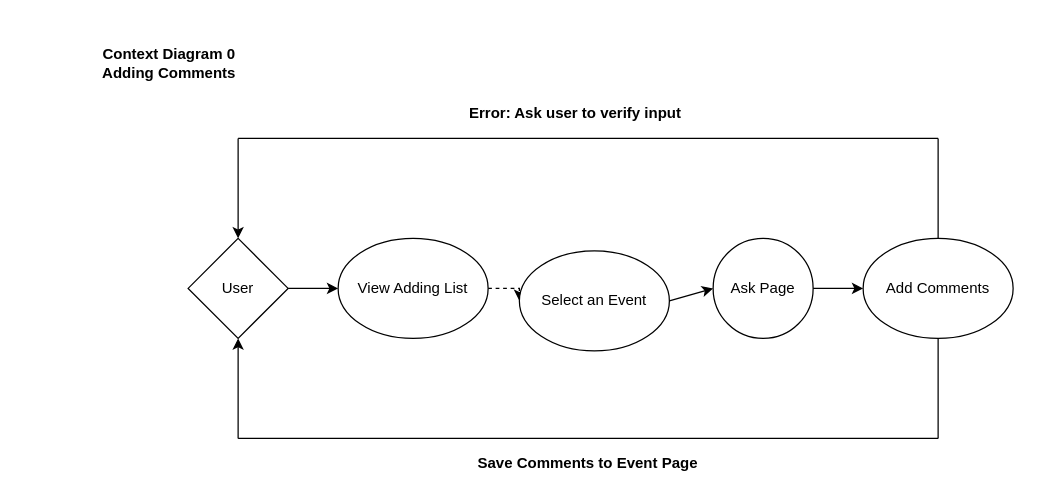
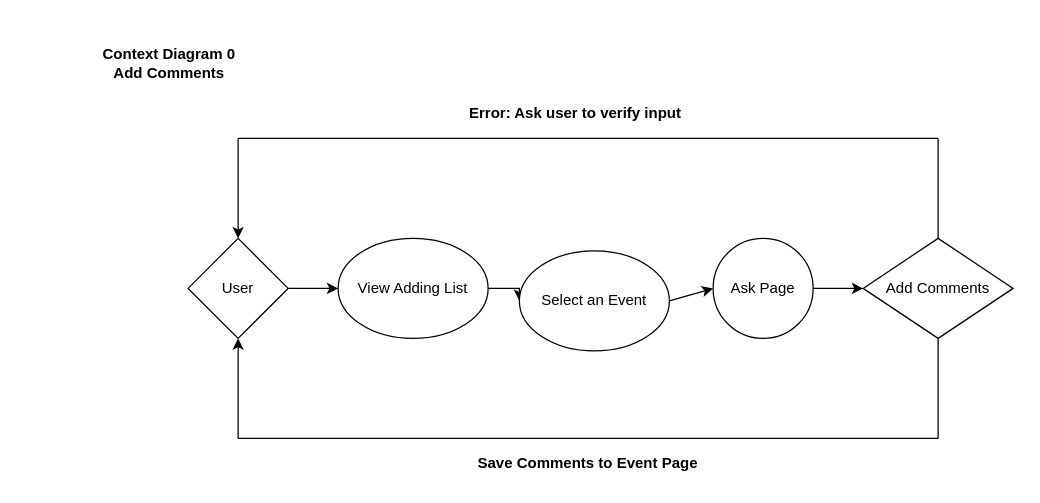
node "Context Diagram 0 Adding Comments": label "Context Diagram 0 Adding Comments" -> "Context Diagram 0 Add Comments"
edge "View Adding List" -> "Select an Event": style dashed -> solid
node "Add Comments": shape ellipse -> diamond
